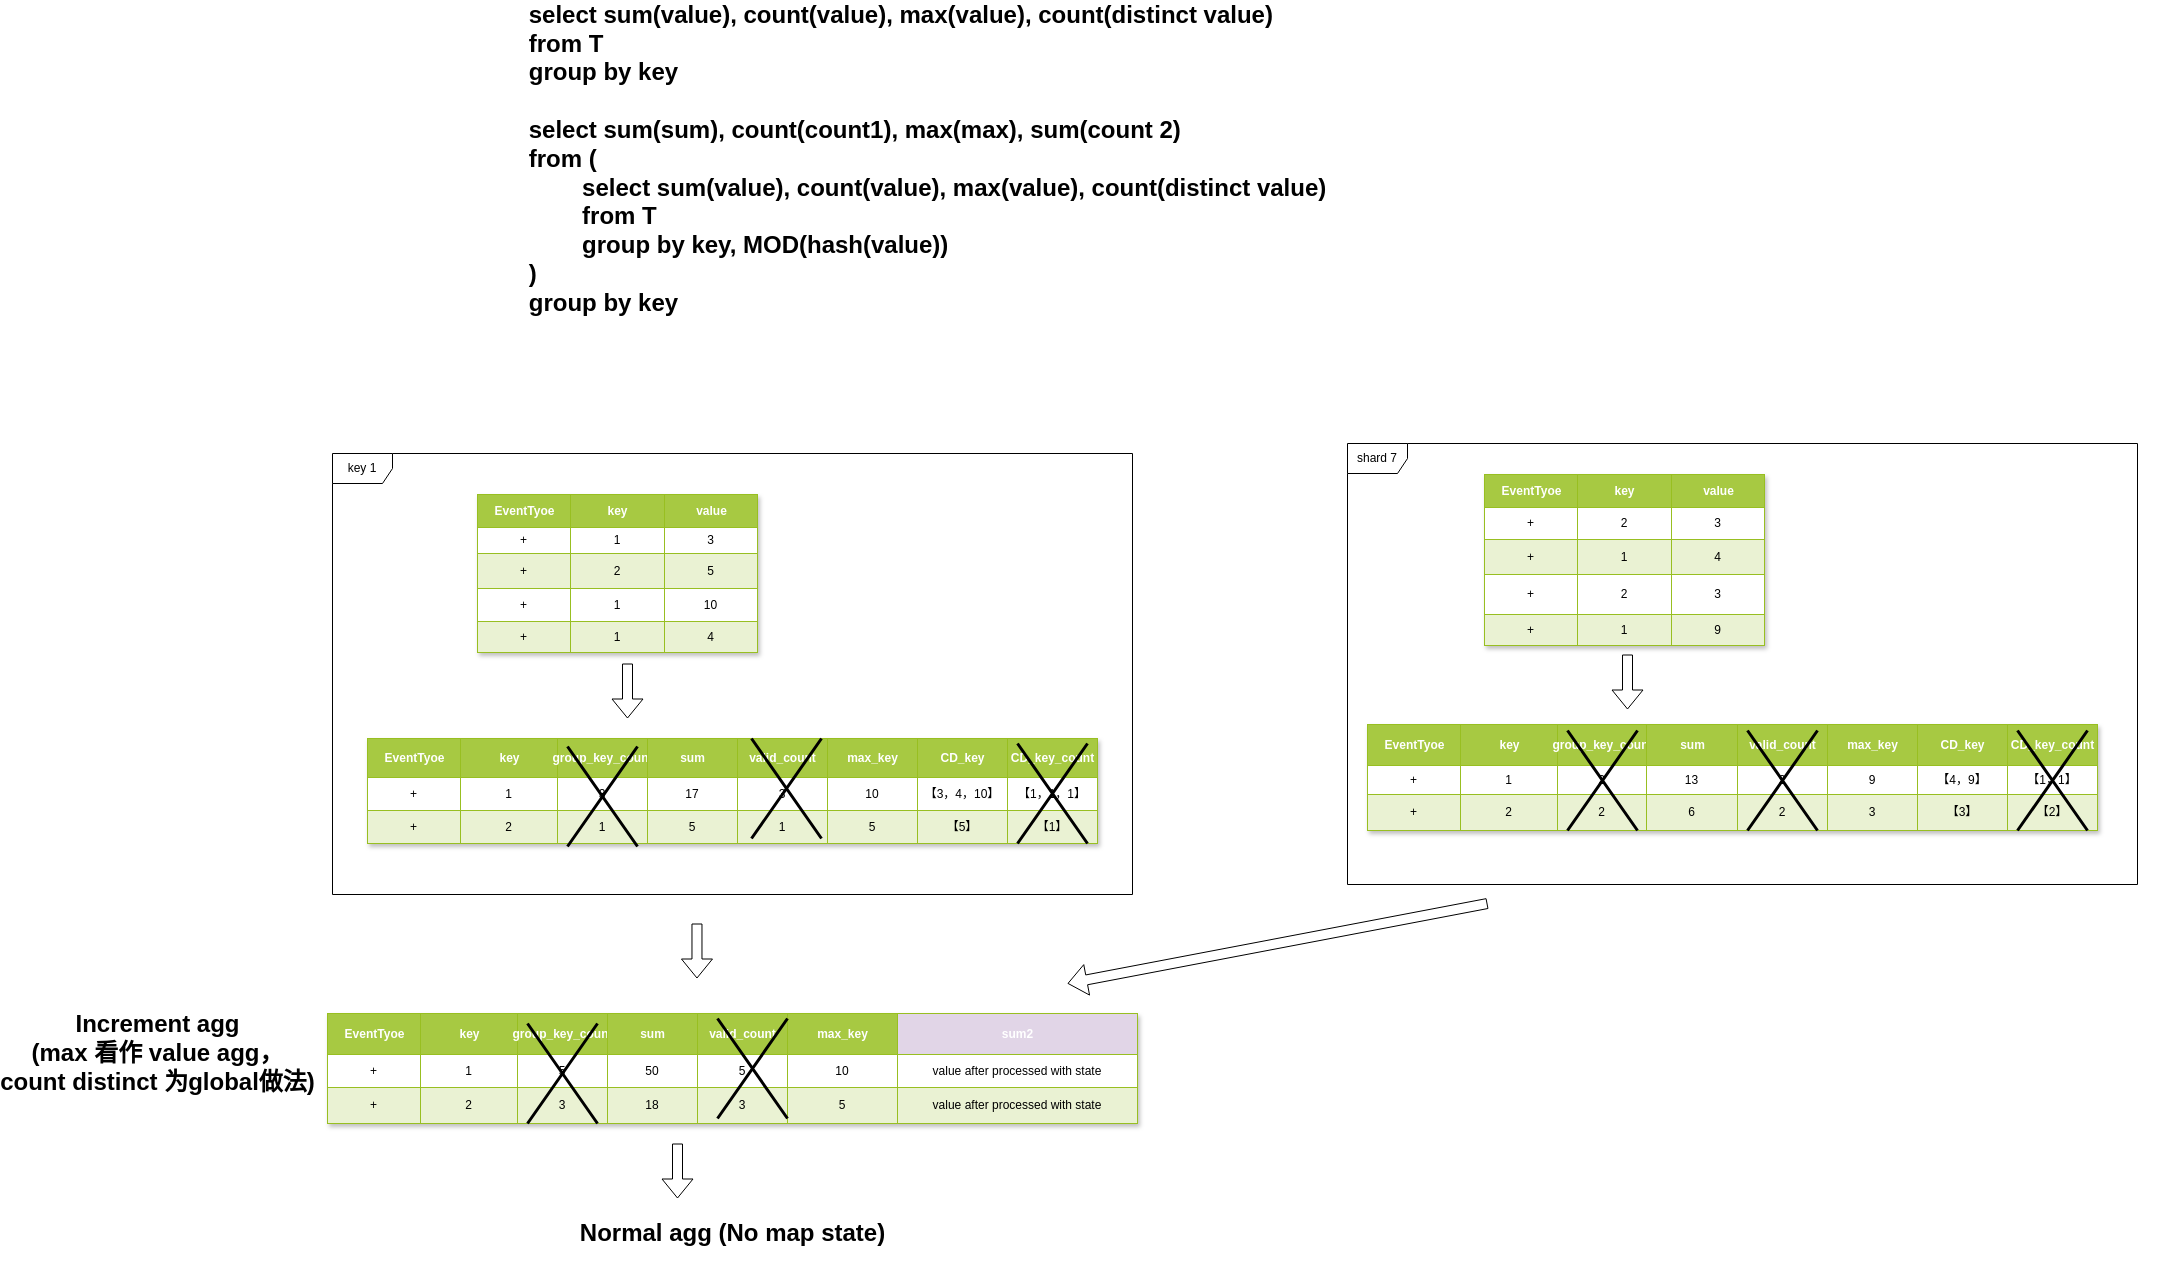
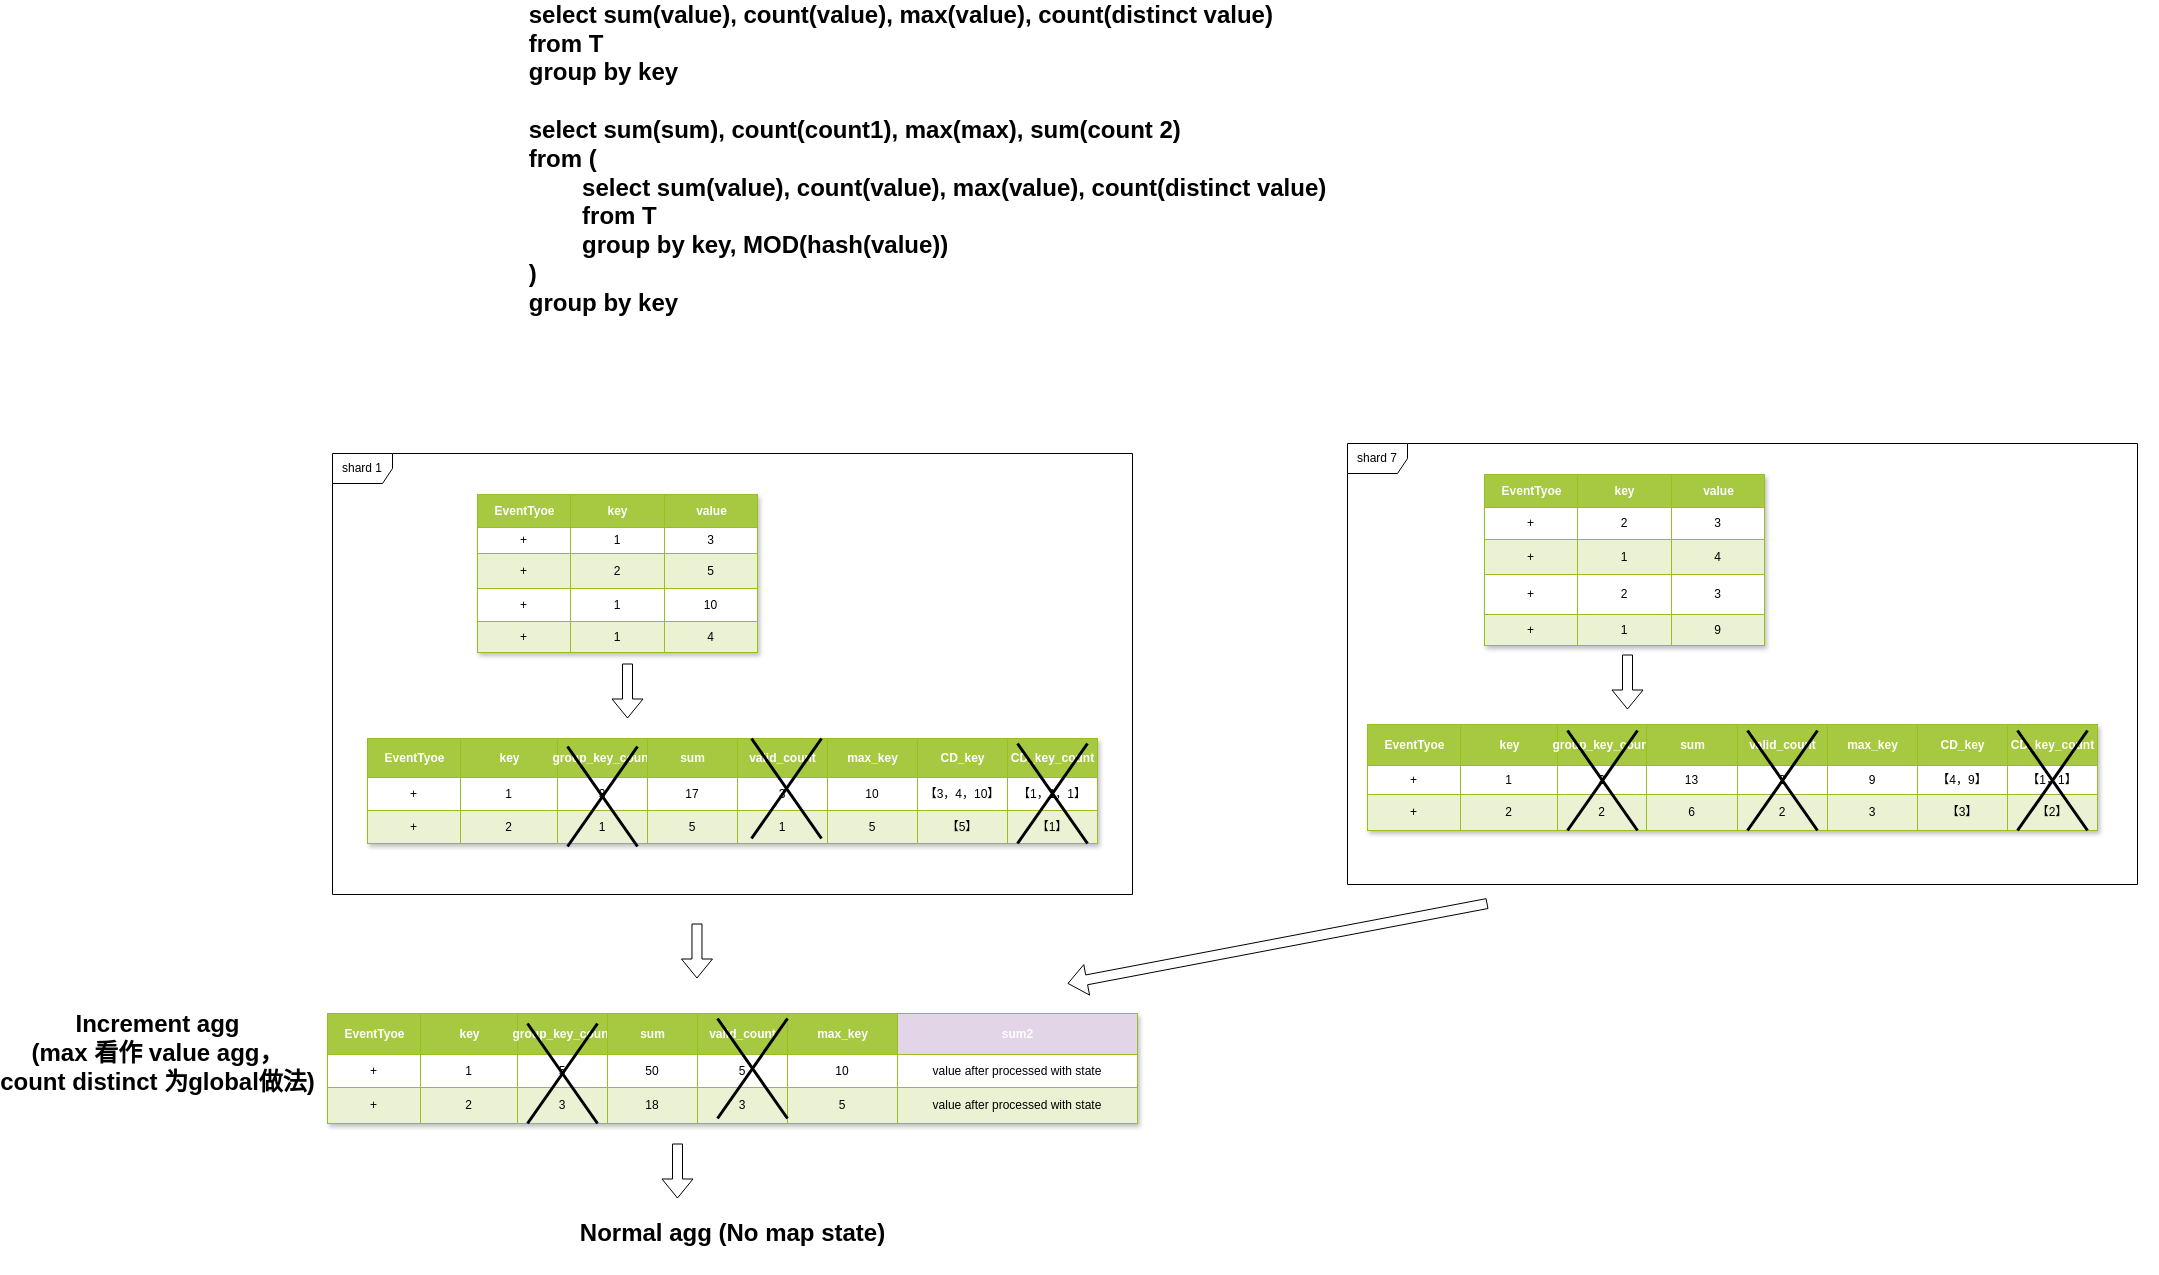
node "key 1": label "key 1" -> "shard 1"
